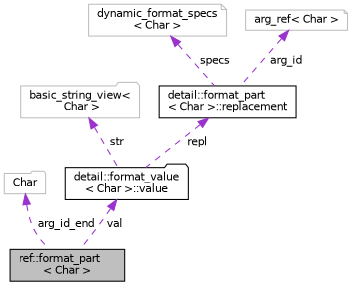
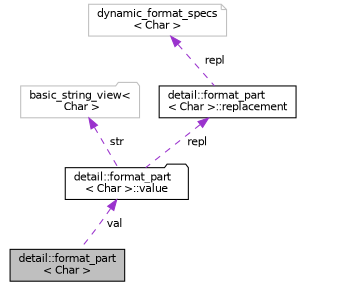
node "arg_ref< Char >": removed
edge "detail::format_part < Char >::replacement" -> "dynamic_format_specs < Char >": label " specs" -> " repl"
node "Char": removed
node "detail::format_value < Char >::value": label "detail::format_value < Char >::value" -> "detail::format_part < Char >::value"
node "ref::format_part < Char >": label "ref::format_part < Char >" -> "detail::format_part < Char >"
